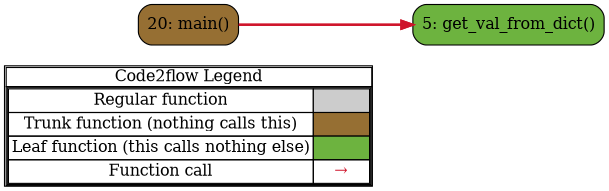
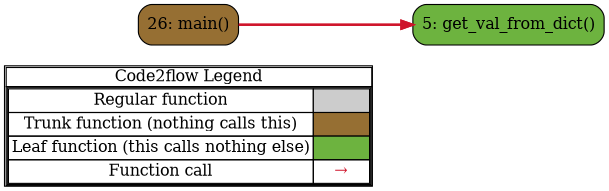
node "20: main()": label "20: main()" -> "26: main()"
